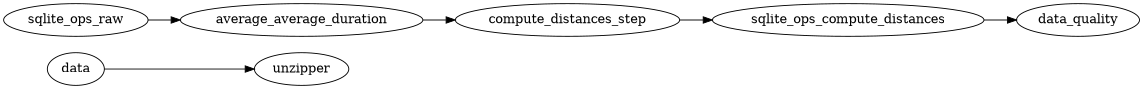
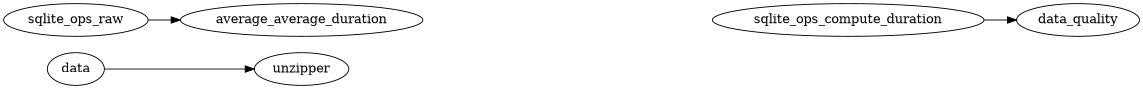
node "compute_distances_step": removed
node "sqlite_ops_compute_distances": label "sqlite_ops_compute_distances" -> "sqlite_ops_compute_duration"
